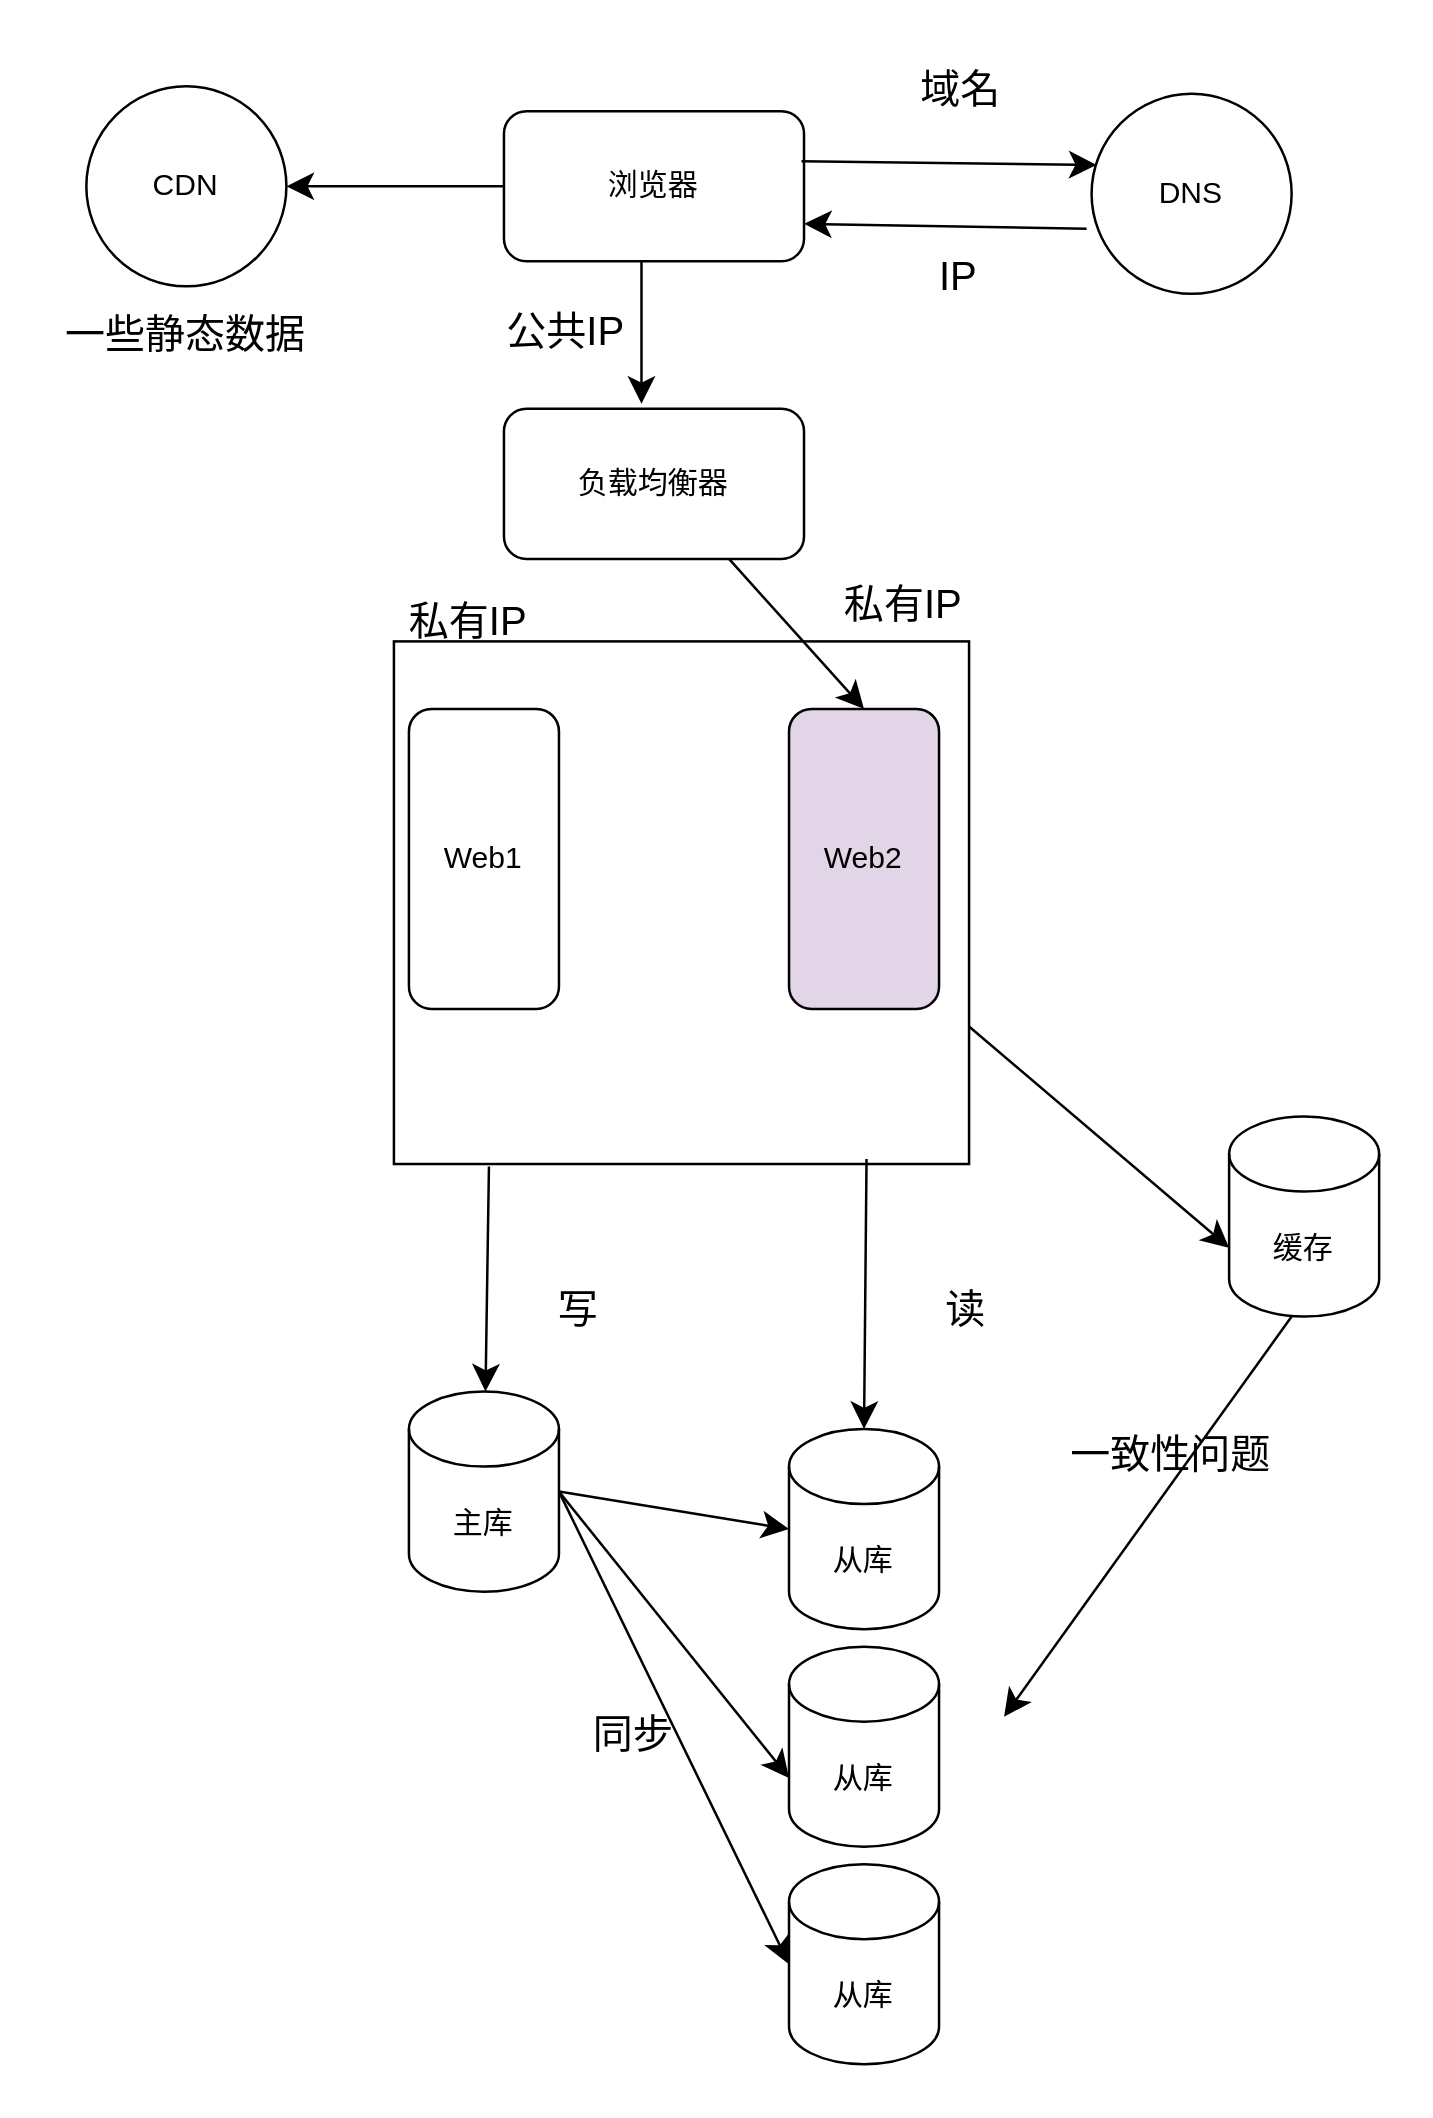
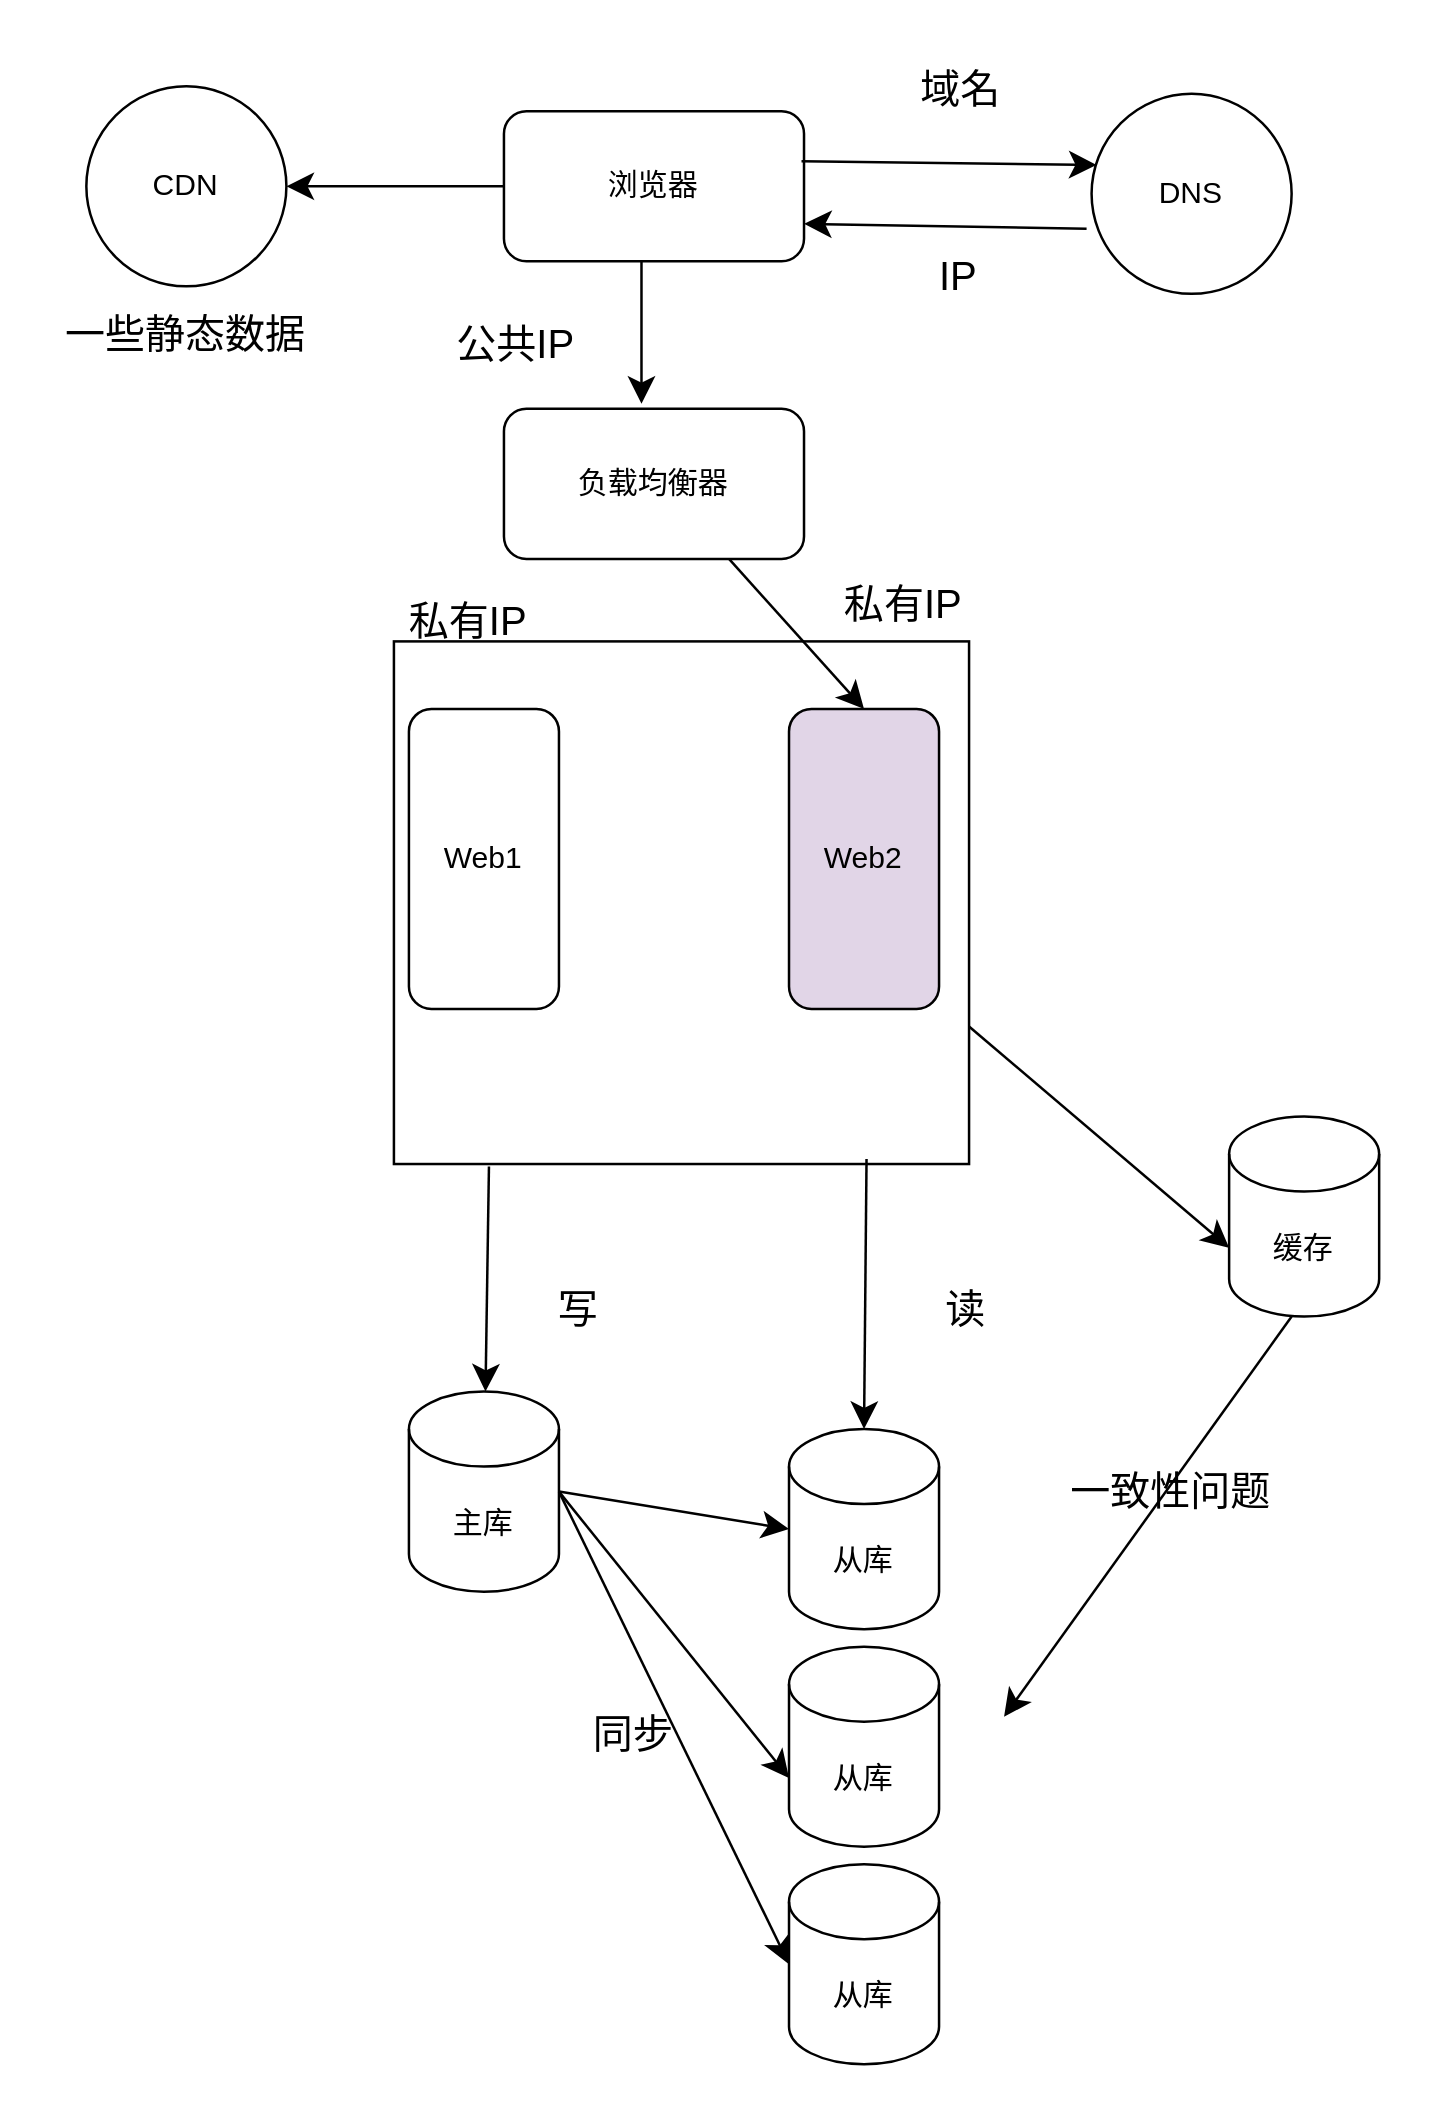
node "公共IP": moved (566, 331) -> (516, 344)
node "一致性问题": moved (1171, 1454) -> (1171, 1491)
